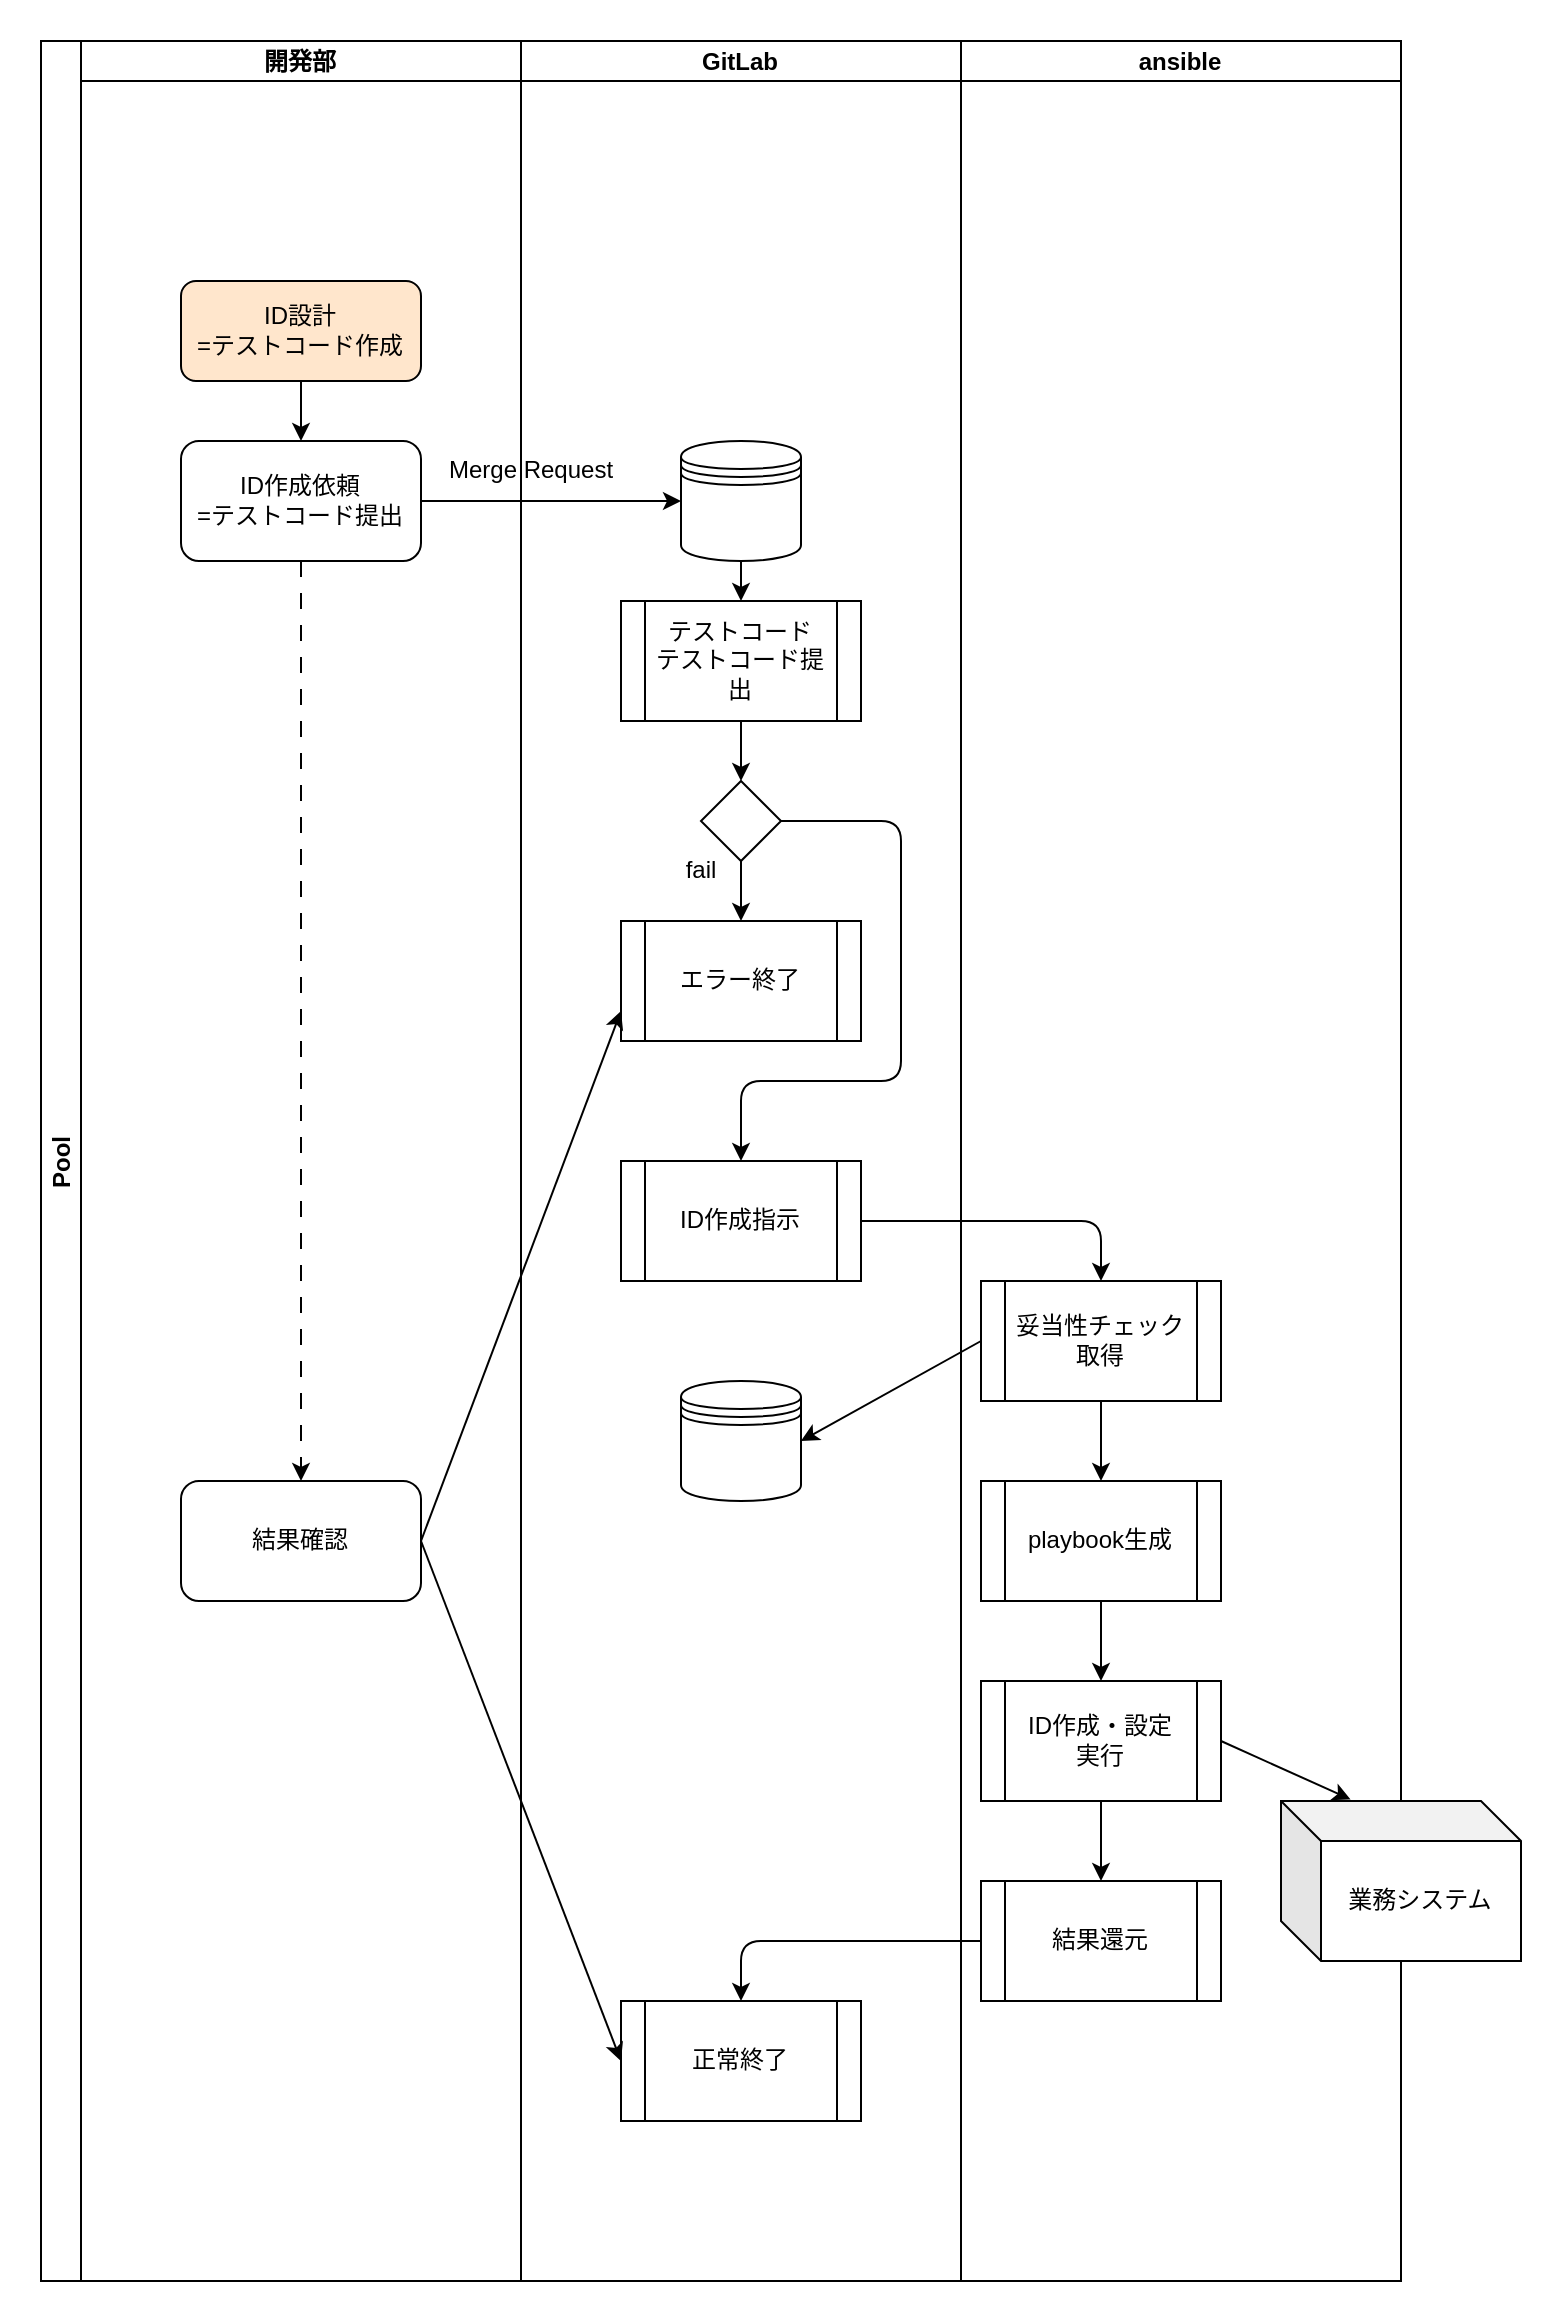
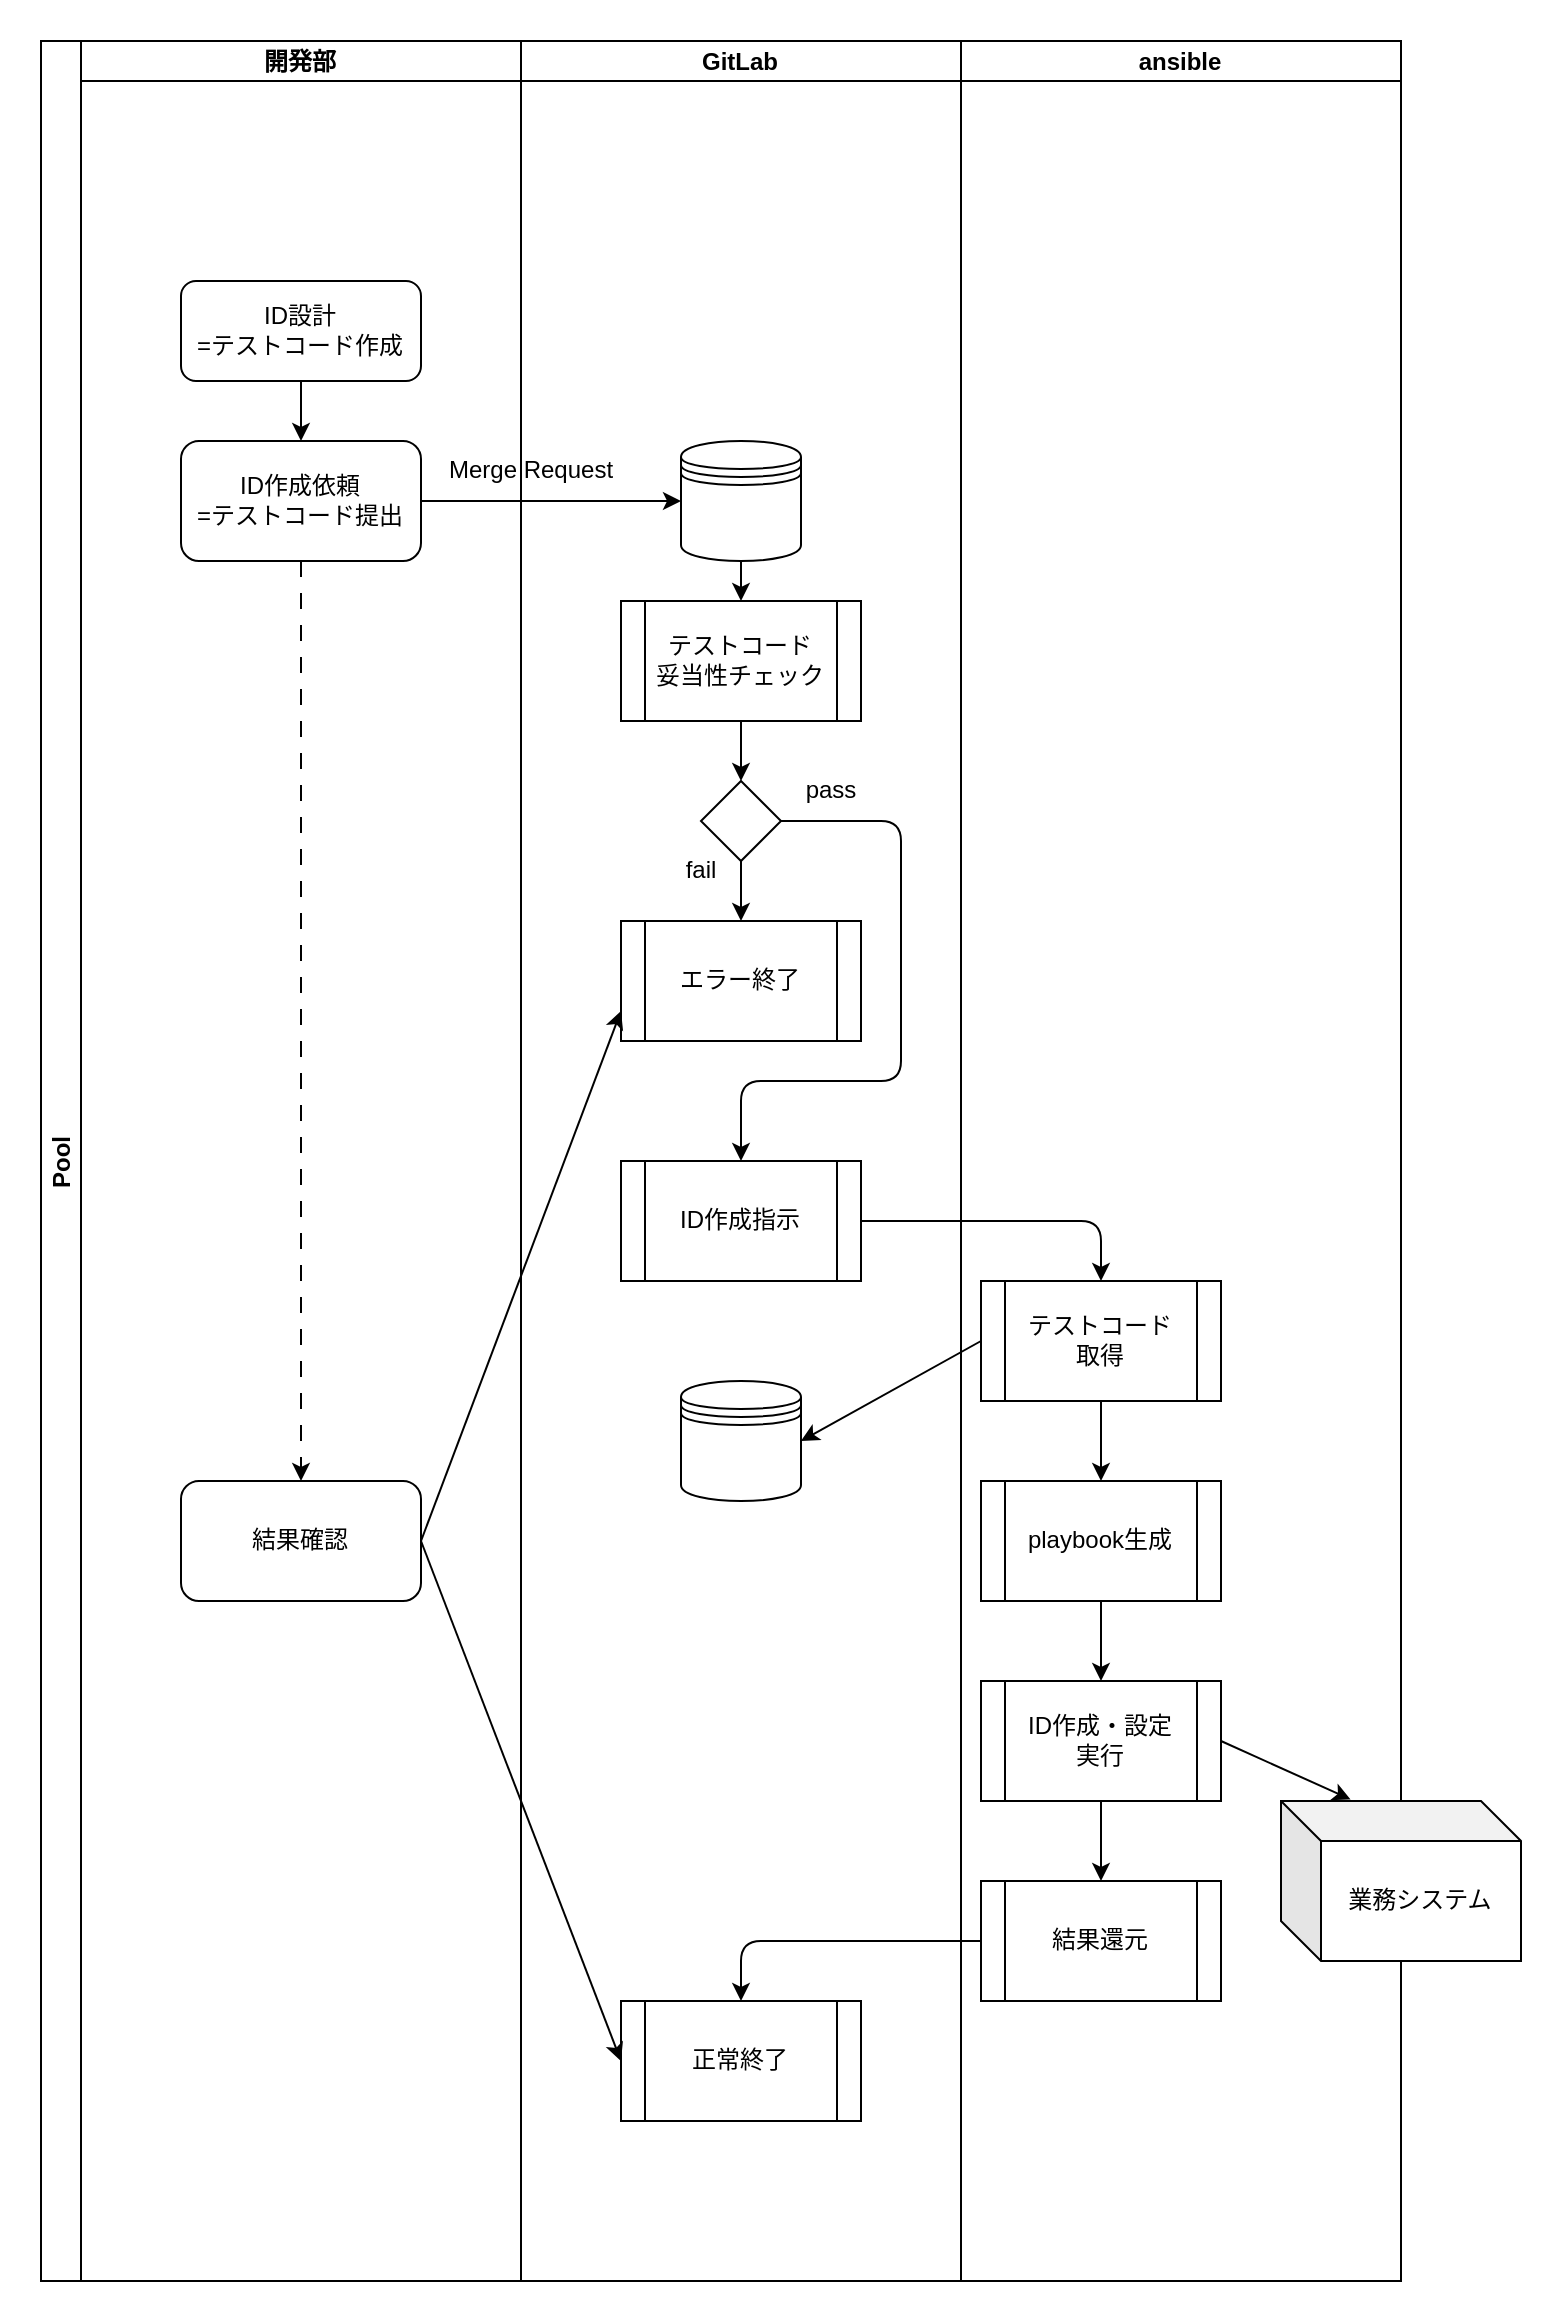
node "ID設計 =テストコード作成": fillcolor #ffe6cc -> #ffffff
node "テストコード テストコード提出": label "テストコード テストコード提出" -> "テストコード 妥当性チェック"
node "pass": added
node "妥当性チェック 取得": label "妥当性チェック 取得" -> "テストコード 取得"
